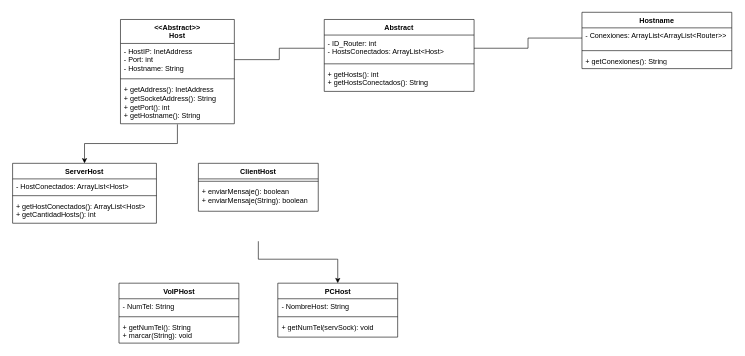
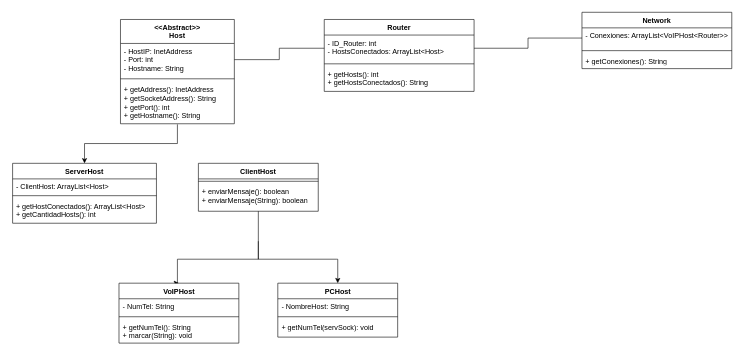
node "Hostname": label "Hostname" -> "Network"
node "Abstract": label "Abstract" -> "Router"
node "- Conexiones: ArrayList<ArrayList<Router>>": label "- Conexiones: ArrayList<ArrayList<Router>>" -> "- Conexiones: ArrayList<VoIPHost<Router>>"
node "- HostConectados: ArrayList<Host>": label "- HostConectados: ArrayList<Host>" -> "- ClientHost: ArrayList<Host>"
edge "ClientHost" -> "VoIPHost": added
